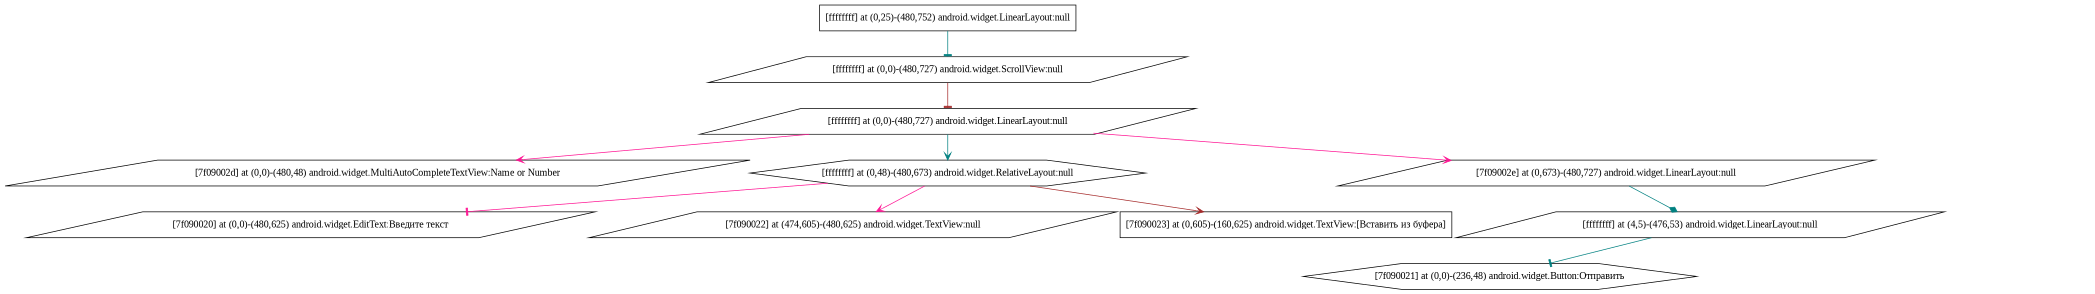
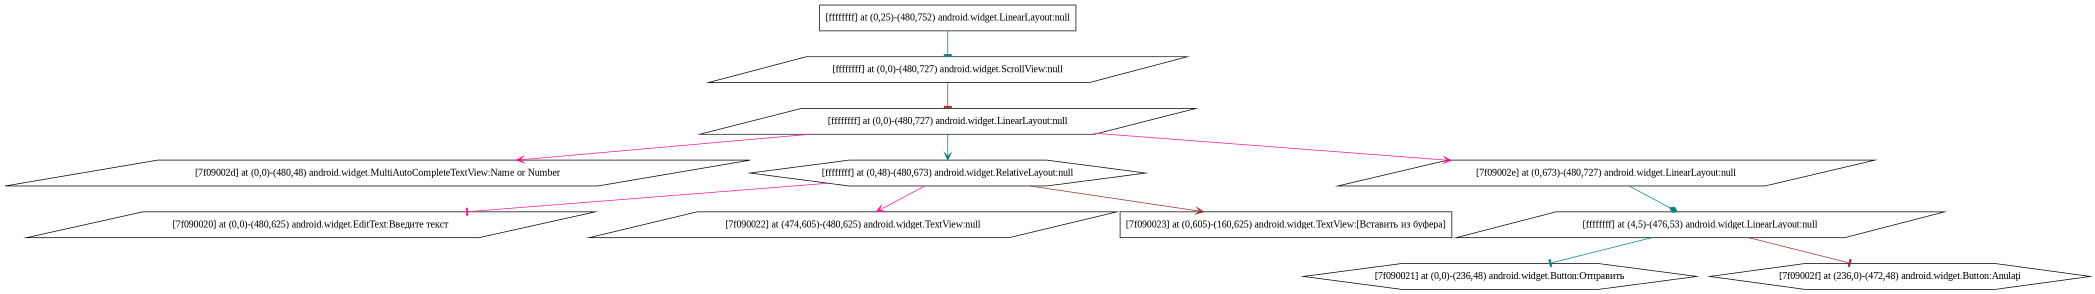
node "[7f09002f] at (236,0)-(472,48) android.widget.Button:Anulaţi": added
